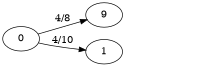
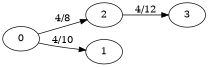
node "9": label "9" -> "2"
node "3": added
